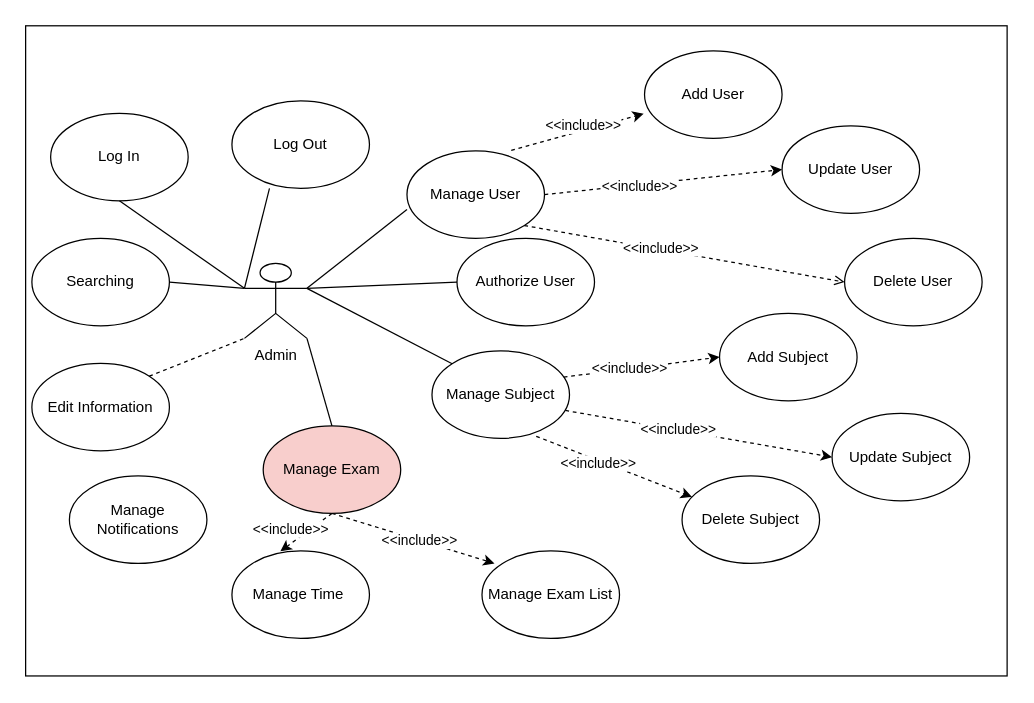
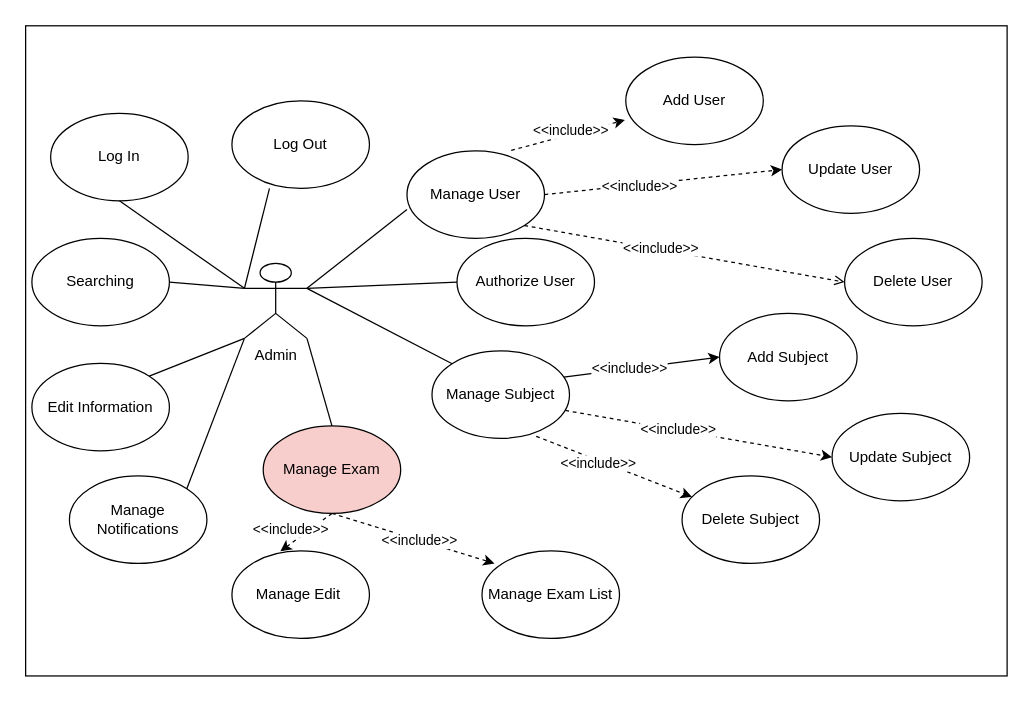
node "Add User": moved (713, 94) -> (694, 101)
edge "Admin" -- "Edit Information": style dashed -> solid
edge "Manage Subject" -> "Add Subject": style dashed -> solid
edge "Admin" -- "Manage Notifications": added
node "Manage Time": label "Manage Time" -> "Manage Edit"
